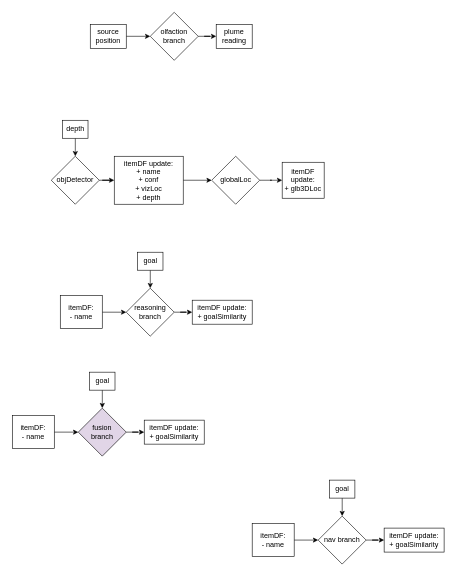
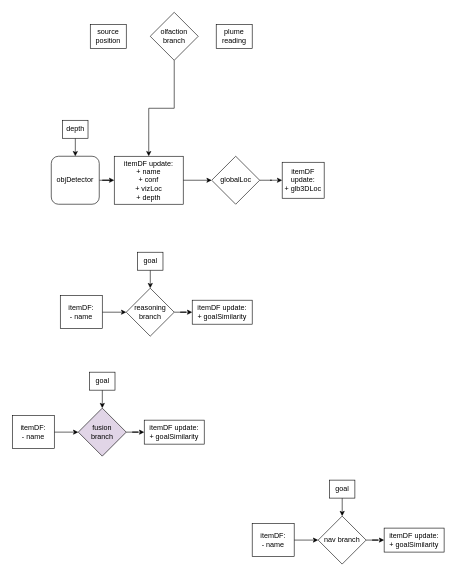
edge "source position" -> "olfaction branch": removed
edge "olfaction branch" -> "plume reading": now "olfaction branch" -> "itemDF update: + name + conf + vizLoc + depth"
node "objDetector": shape diamond -> rounded rectangle
